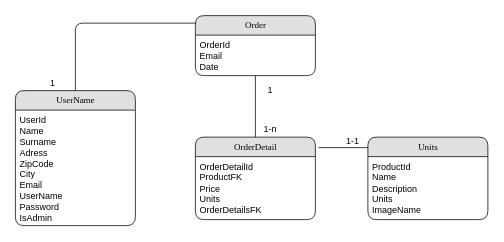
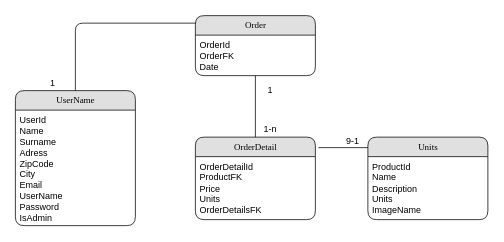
node "OrderId Email Date": label "OrderId Email Date" -> "OrderId OrderFK Date"
node "1-1": label "1-1" -> "9-1"
